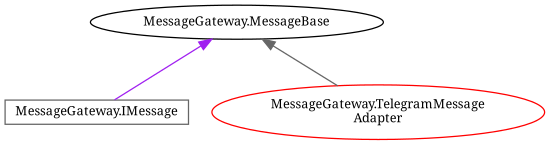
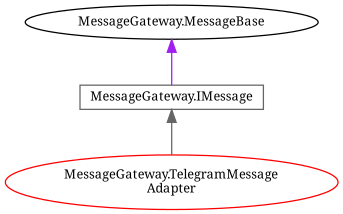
edge "MessageGateway.TelegramMessage Adapter" -> "MessageGateway.MessageBase": now "MessageGateway.TelegramMessage Adapter" -> "MessageGateway.IMessage"
